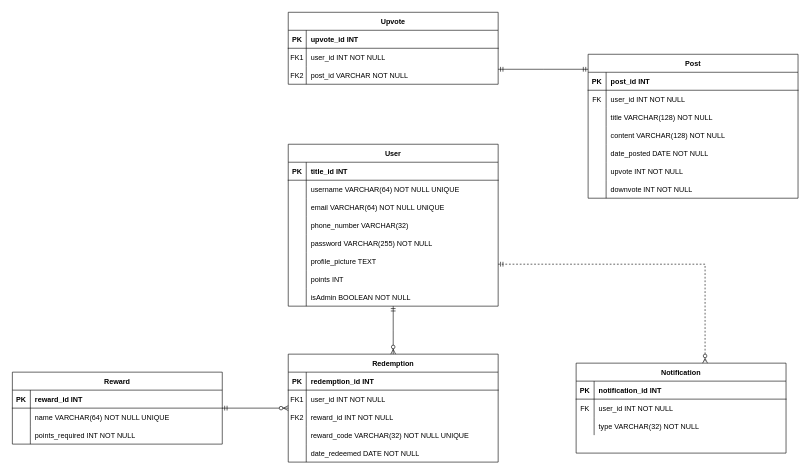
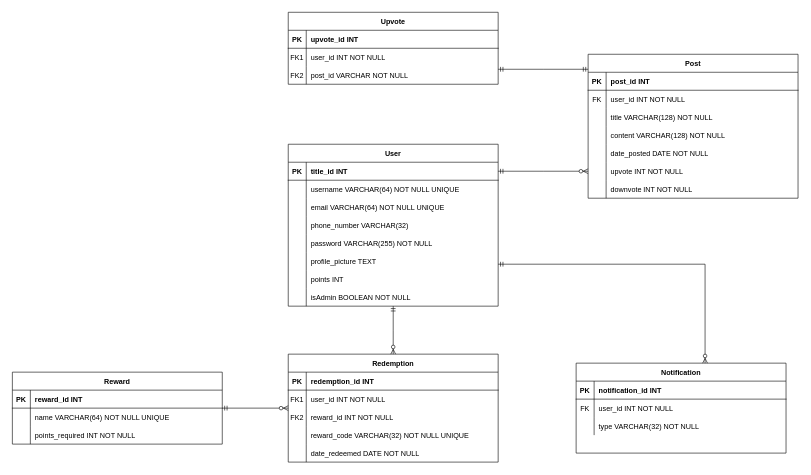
edge "Post" -- "User": added
edge "User" -- "Notification": style dashed -> solid
